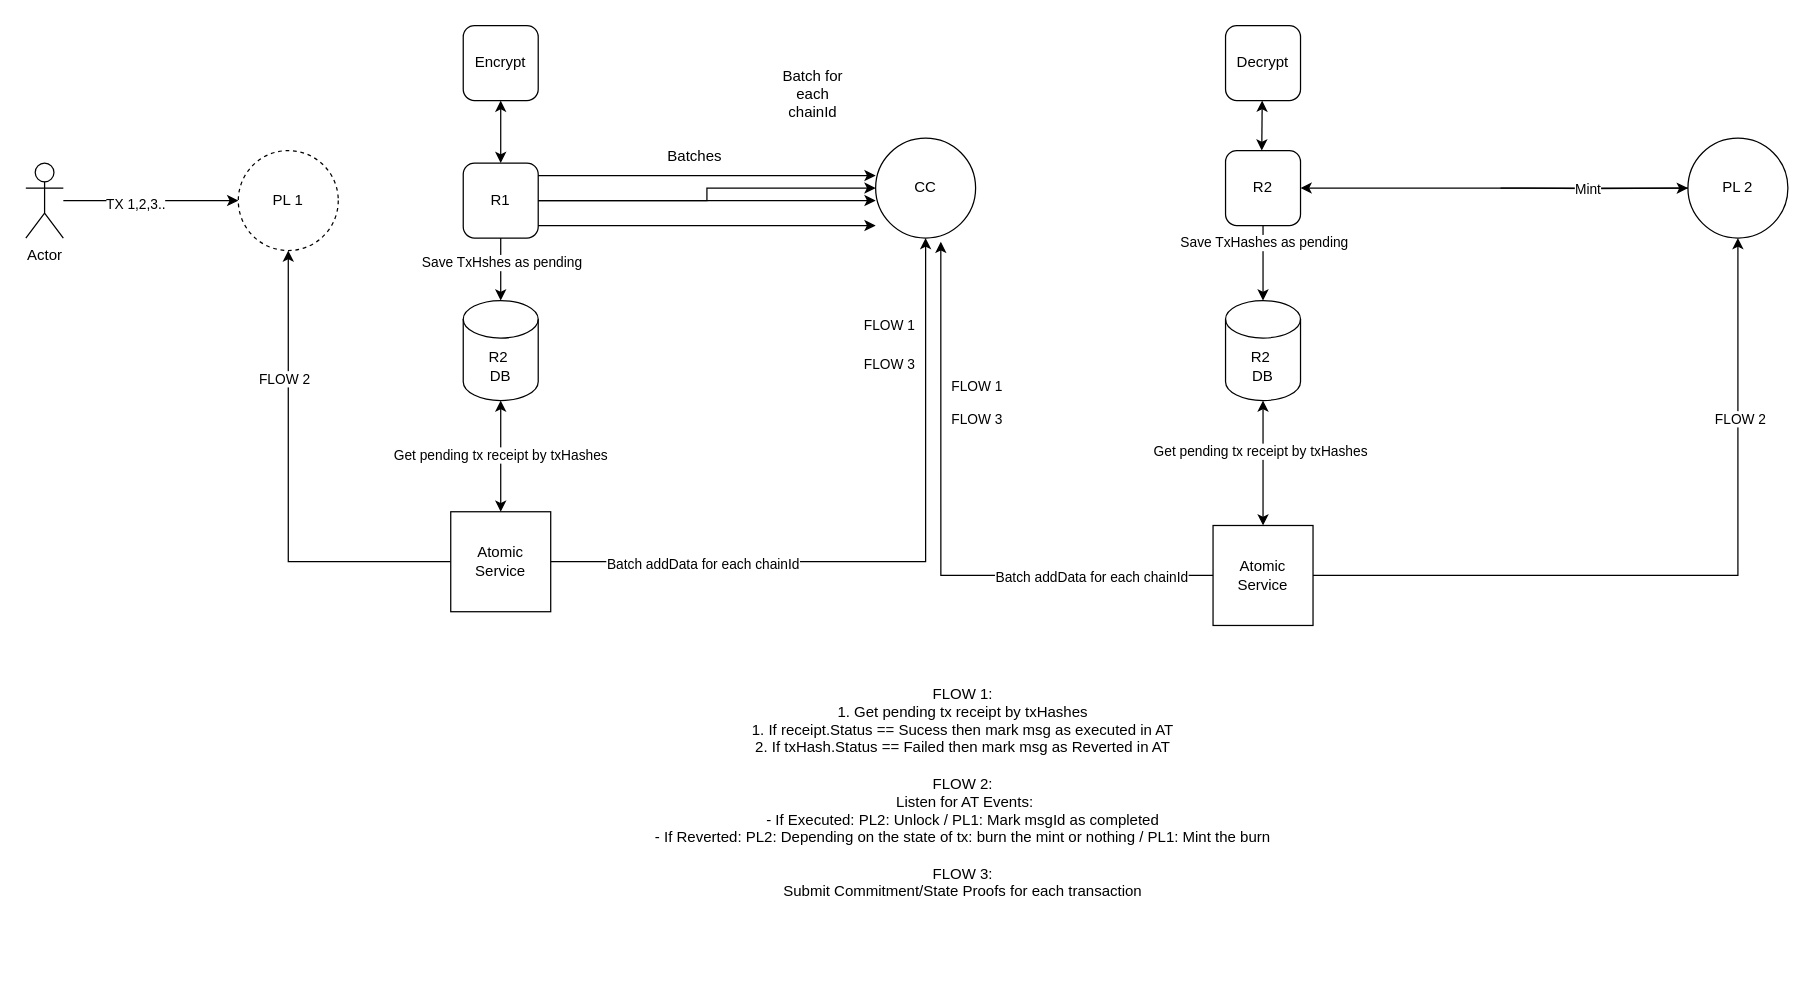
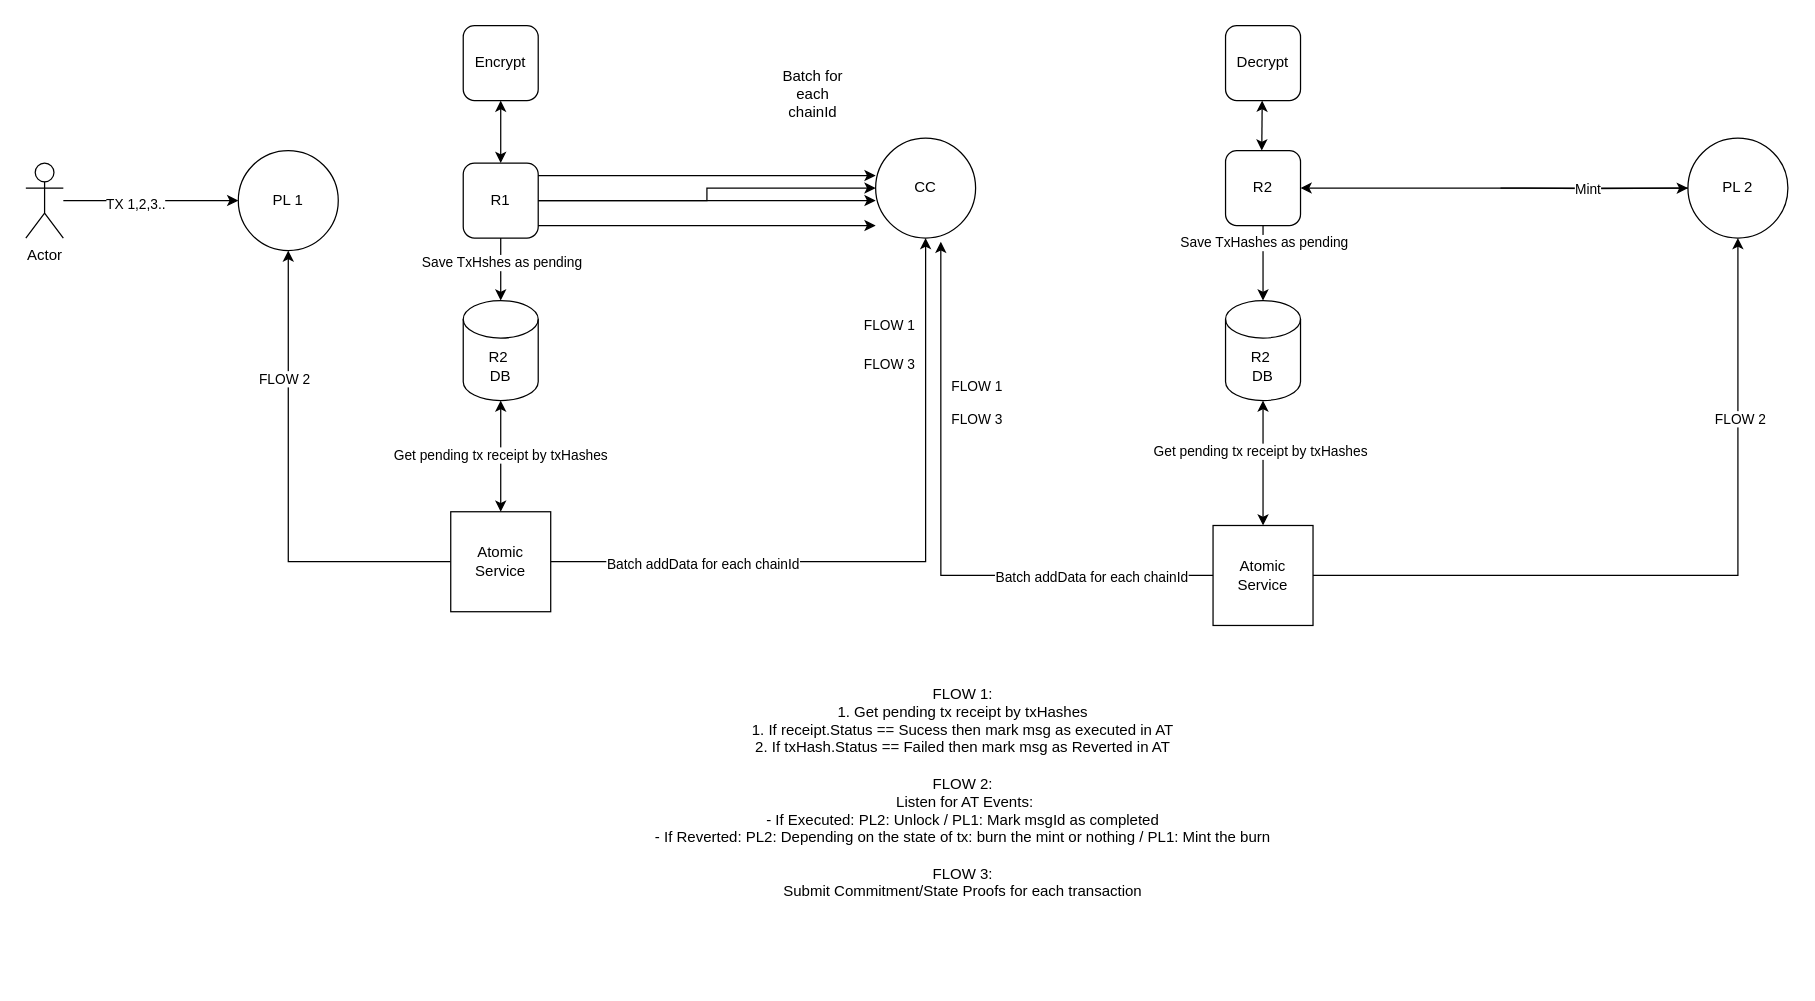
node "Batches": removed
node "PL 1": style dashed -> solid
